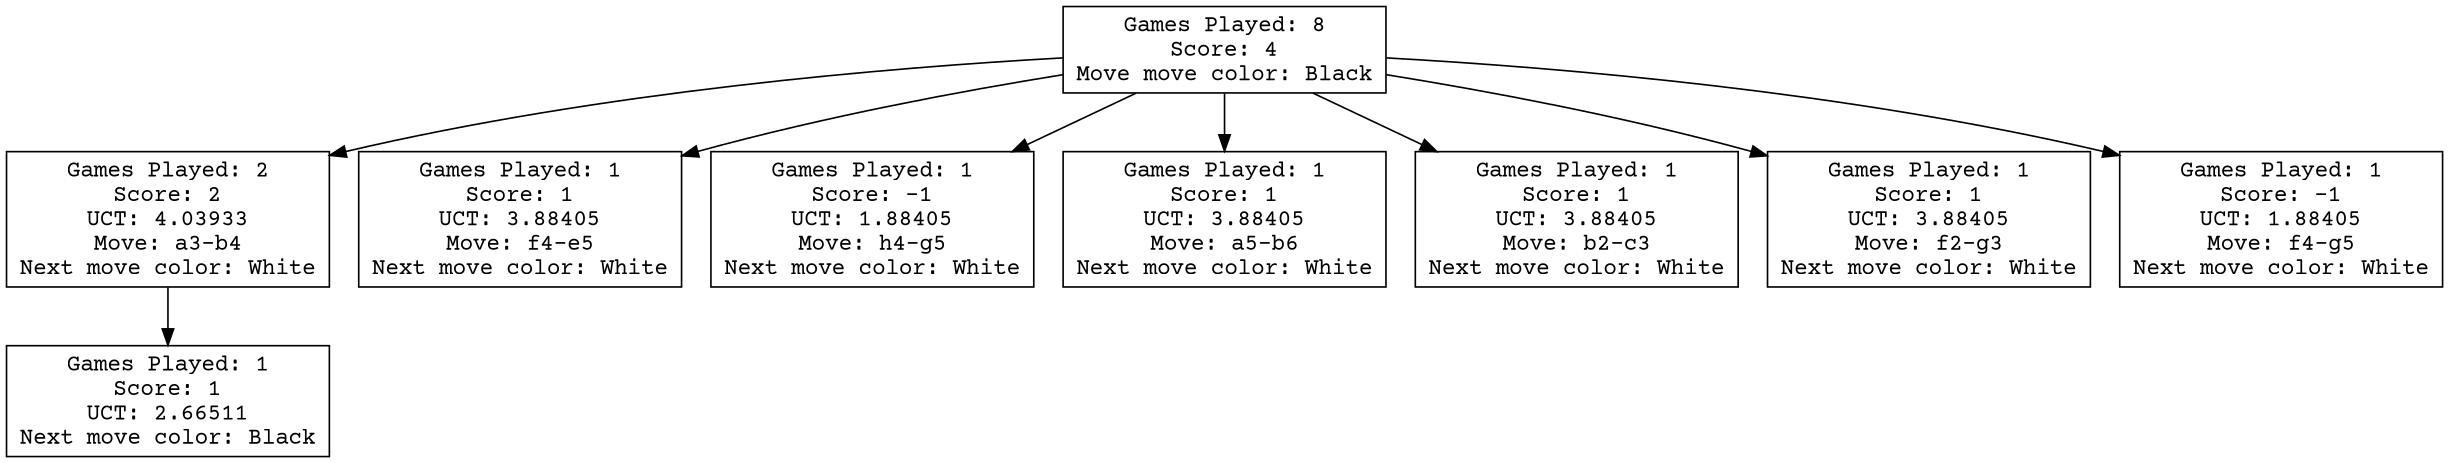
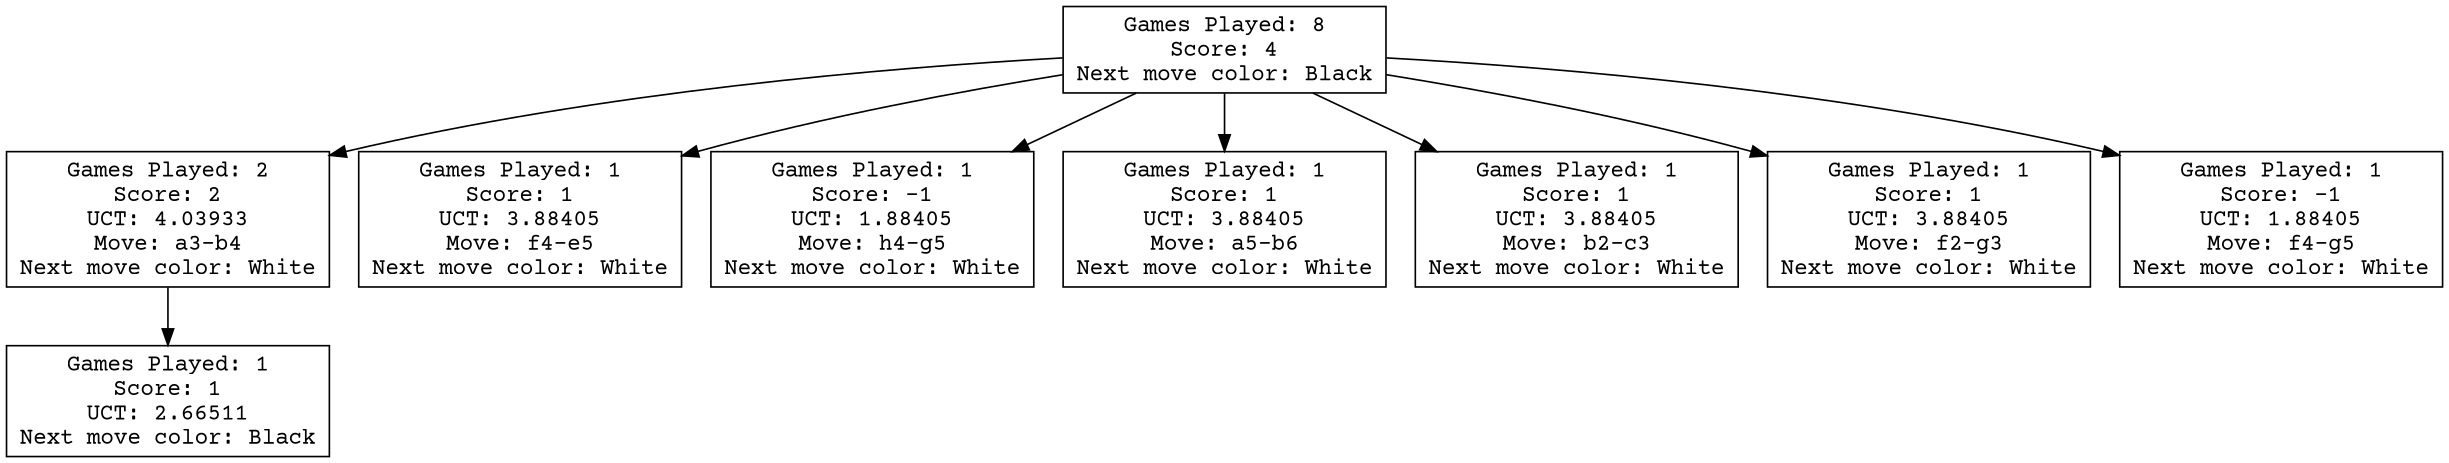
node "Games Played: 8 Score: 4 Move move color: Black": label "Games Played: 8 Score: 4 Move move color: Black" -> "Games Played: 8 Score: 4 Next move color: Black"
